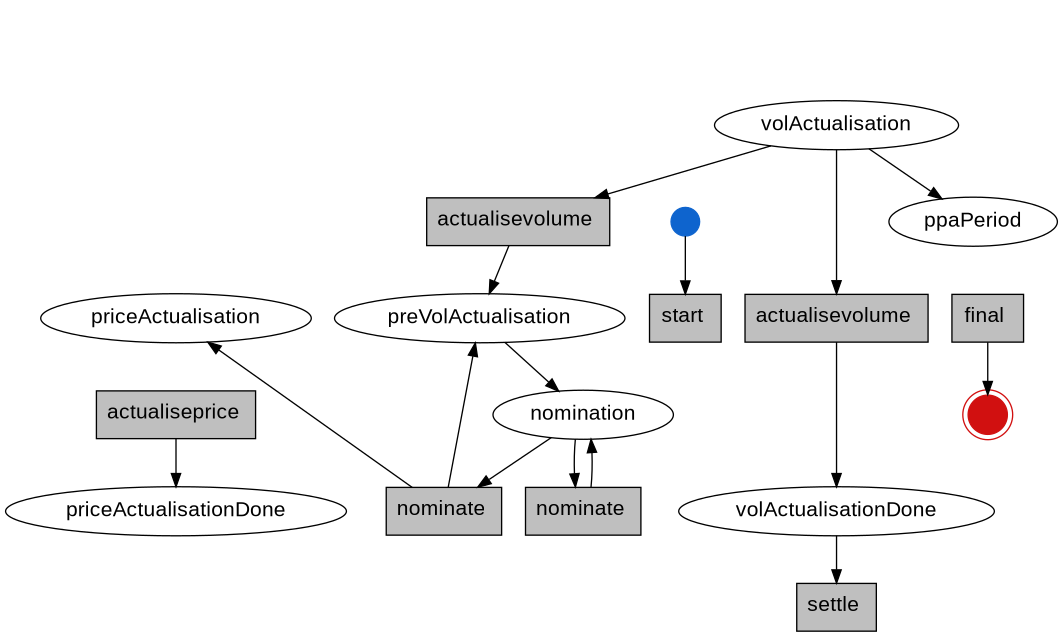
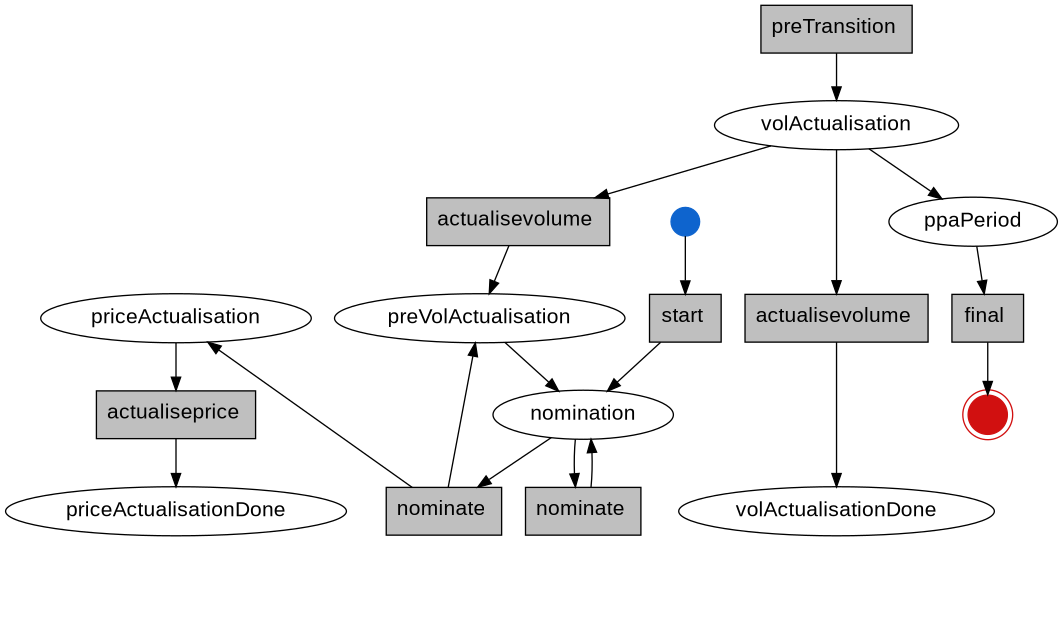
node "preTransition": added
edge "ppaPeriod" -> "final": added
edge "priceActualisation" -> "actualiseprice": added
edge "start" -> "nomination": added
node "settle": removed
